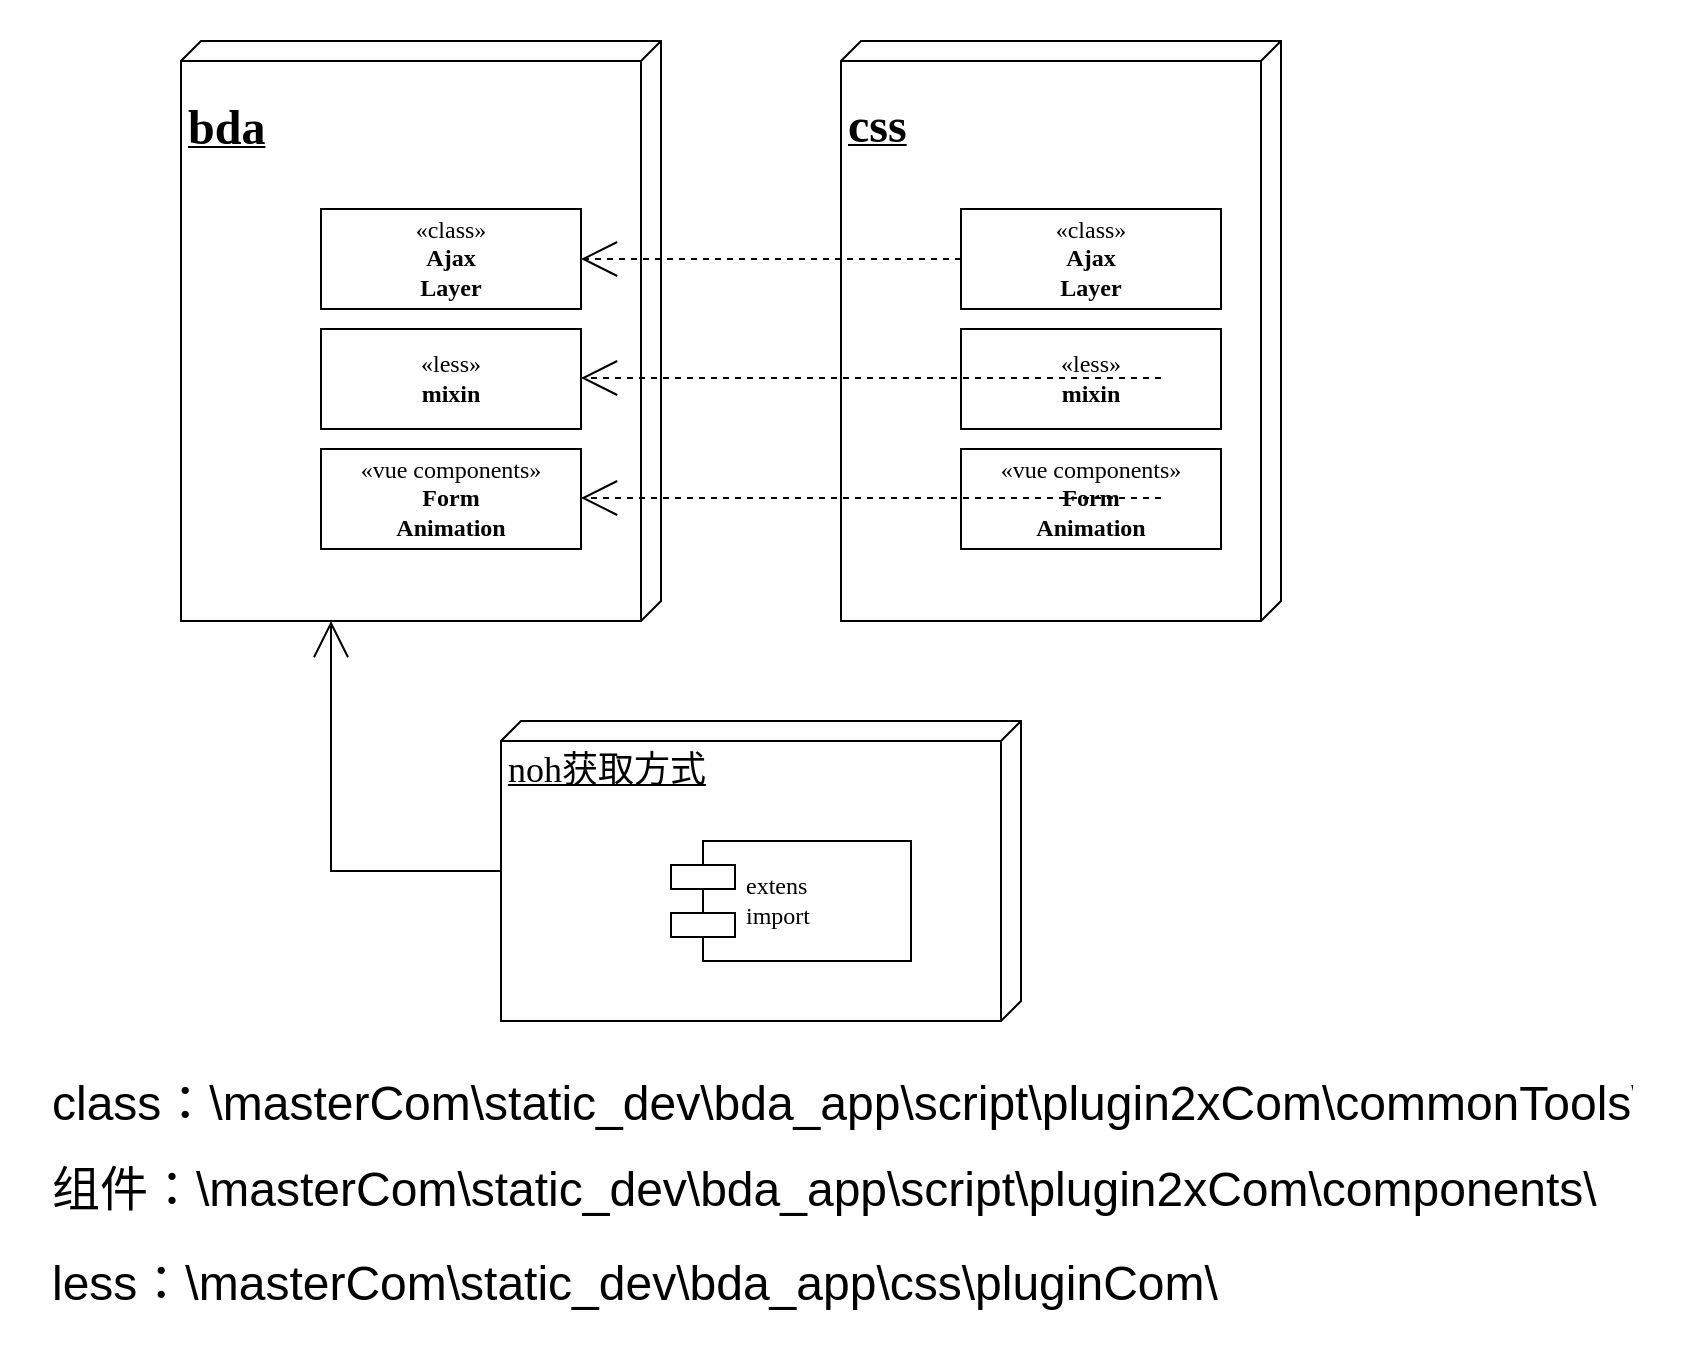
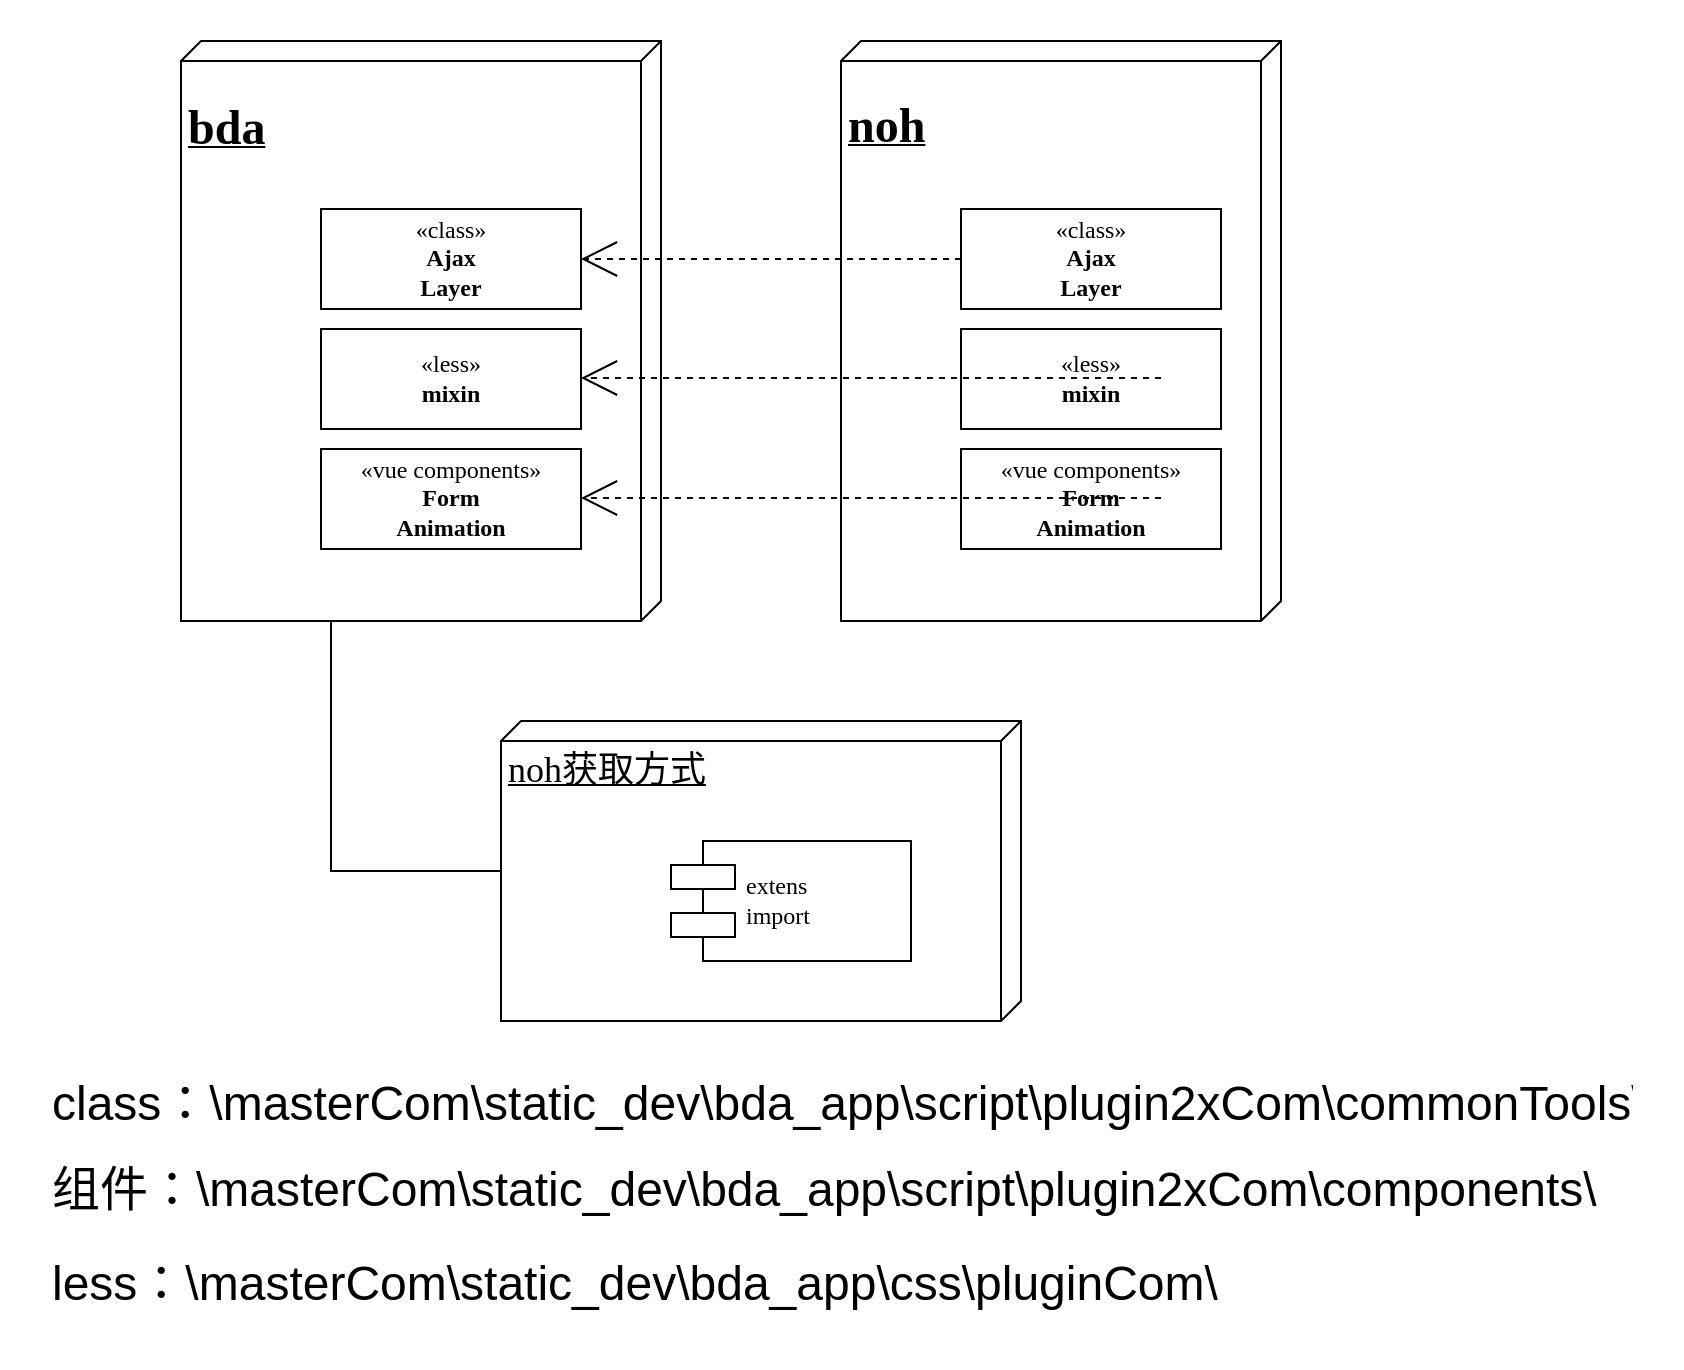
node "css": label "css" -> "noh"
edge "noh获取方式" -> "bda": arrowhead open -> none
